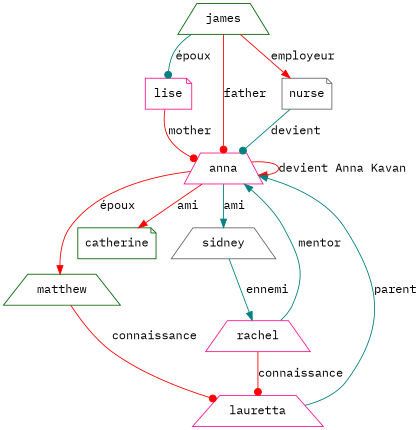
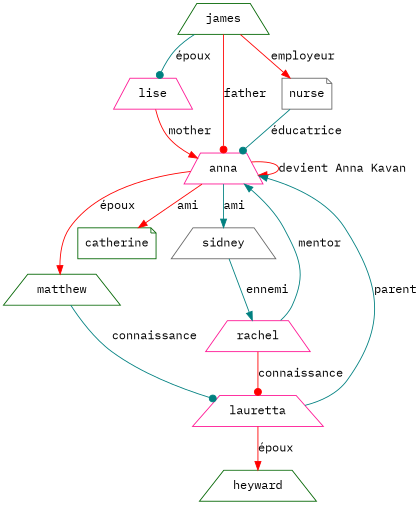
node "lise": shape note -> trapezium
edge "nurse" -> "anna": label "devient" -> "éducatrice"
edge "lise" -> "anna": arrowhead dot -> normal
edge "matthew" -> "lauretta": color red -> teal
node "heyward": added
